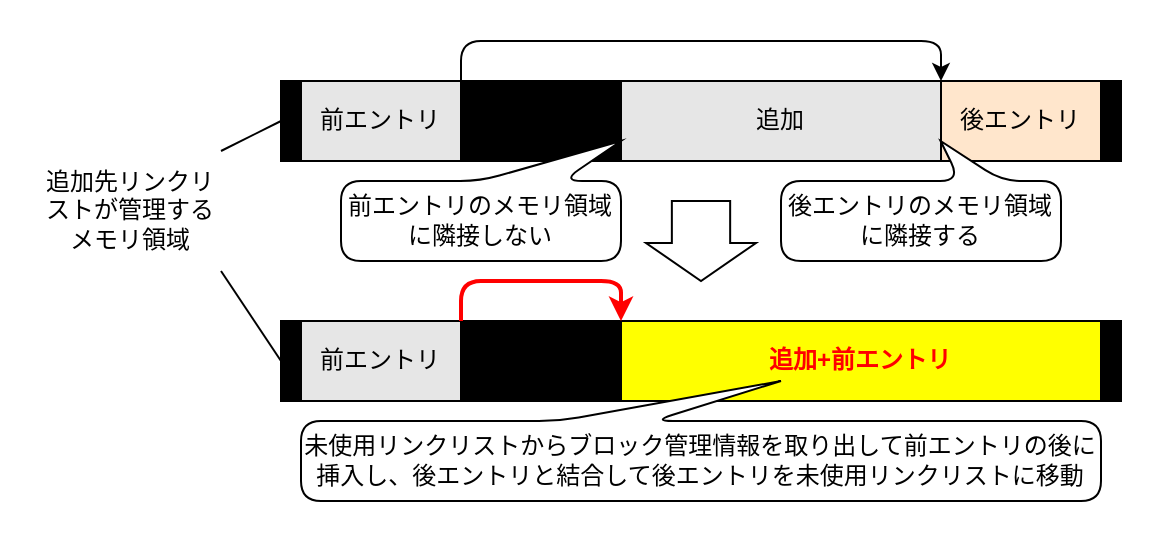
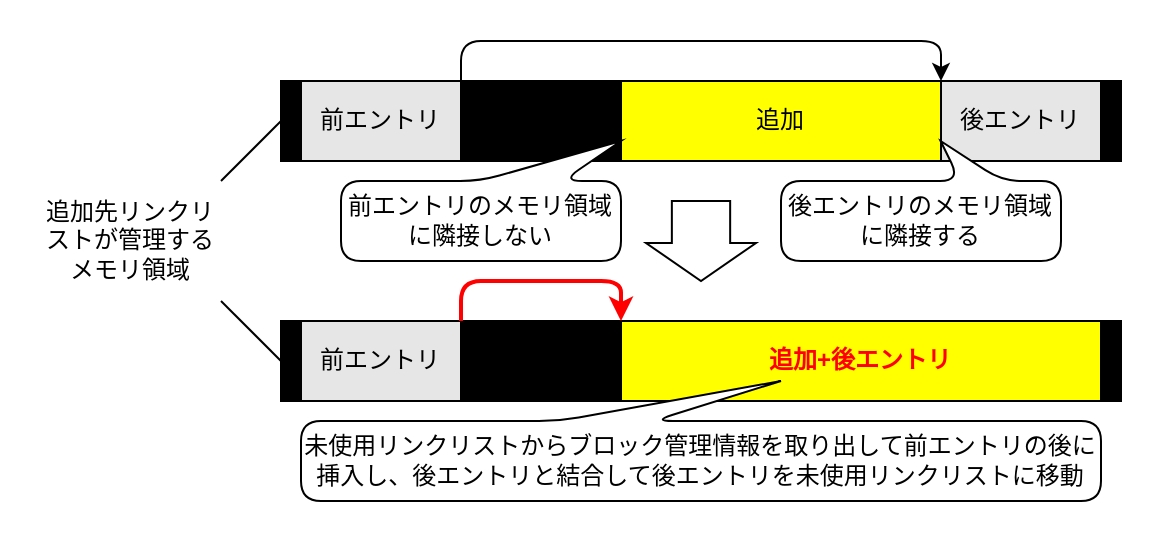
node "追加": fillcolor #e6e6e6 -> #ffff00
node "後エントリ": fillcolor #ffe6cc -> #e6e6e6
node "追加先リンクリストが管理するメモリ領域": moved (131, 211) -> (131, 241)
node "追加+前エントリ": label "追加+前エントリ" -> "追加+後エントリ"
